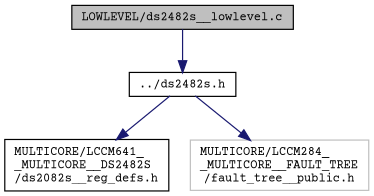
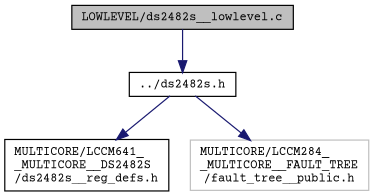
node "MULTICORE/LCCM641_ _MULTICORE__DS2482S /ds2082s__reg_defs.h": label "MULTICORE/LCCM641_ _MULTICORE__DS2482S /ds2082s__reg_defs.h" -> "MULTICORE/LCCM641_ _MULTICORE__DS2482S /ds2482s__reg_defs.h"
